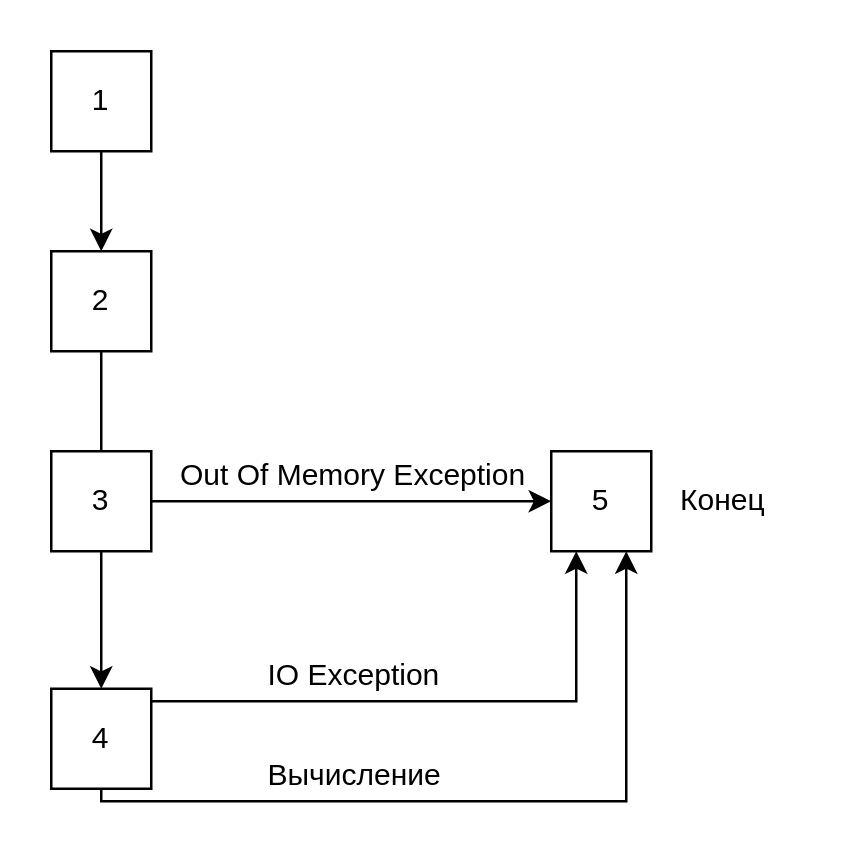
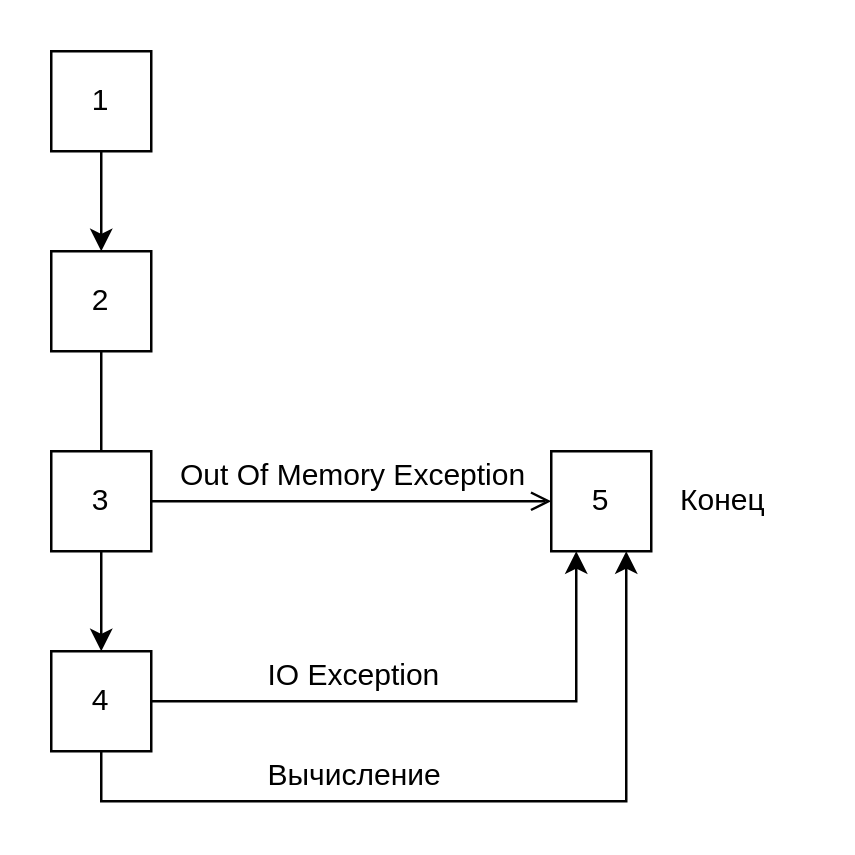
edge "3" -> "5": arrowhead classic -> open
node "4": moved (101, 739) -> (101, 701)
